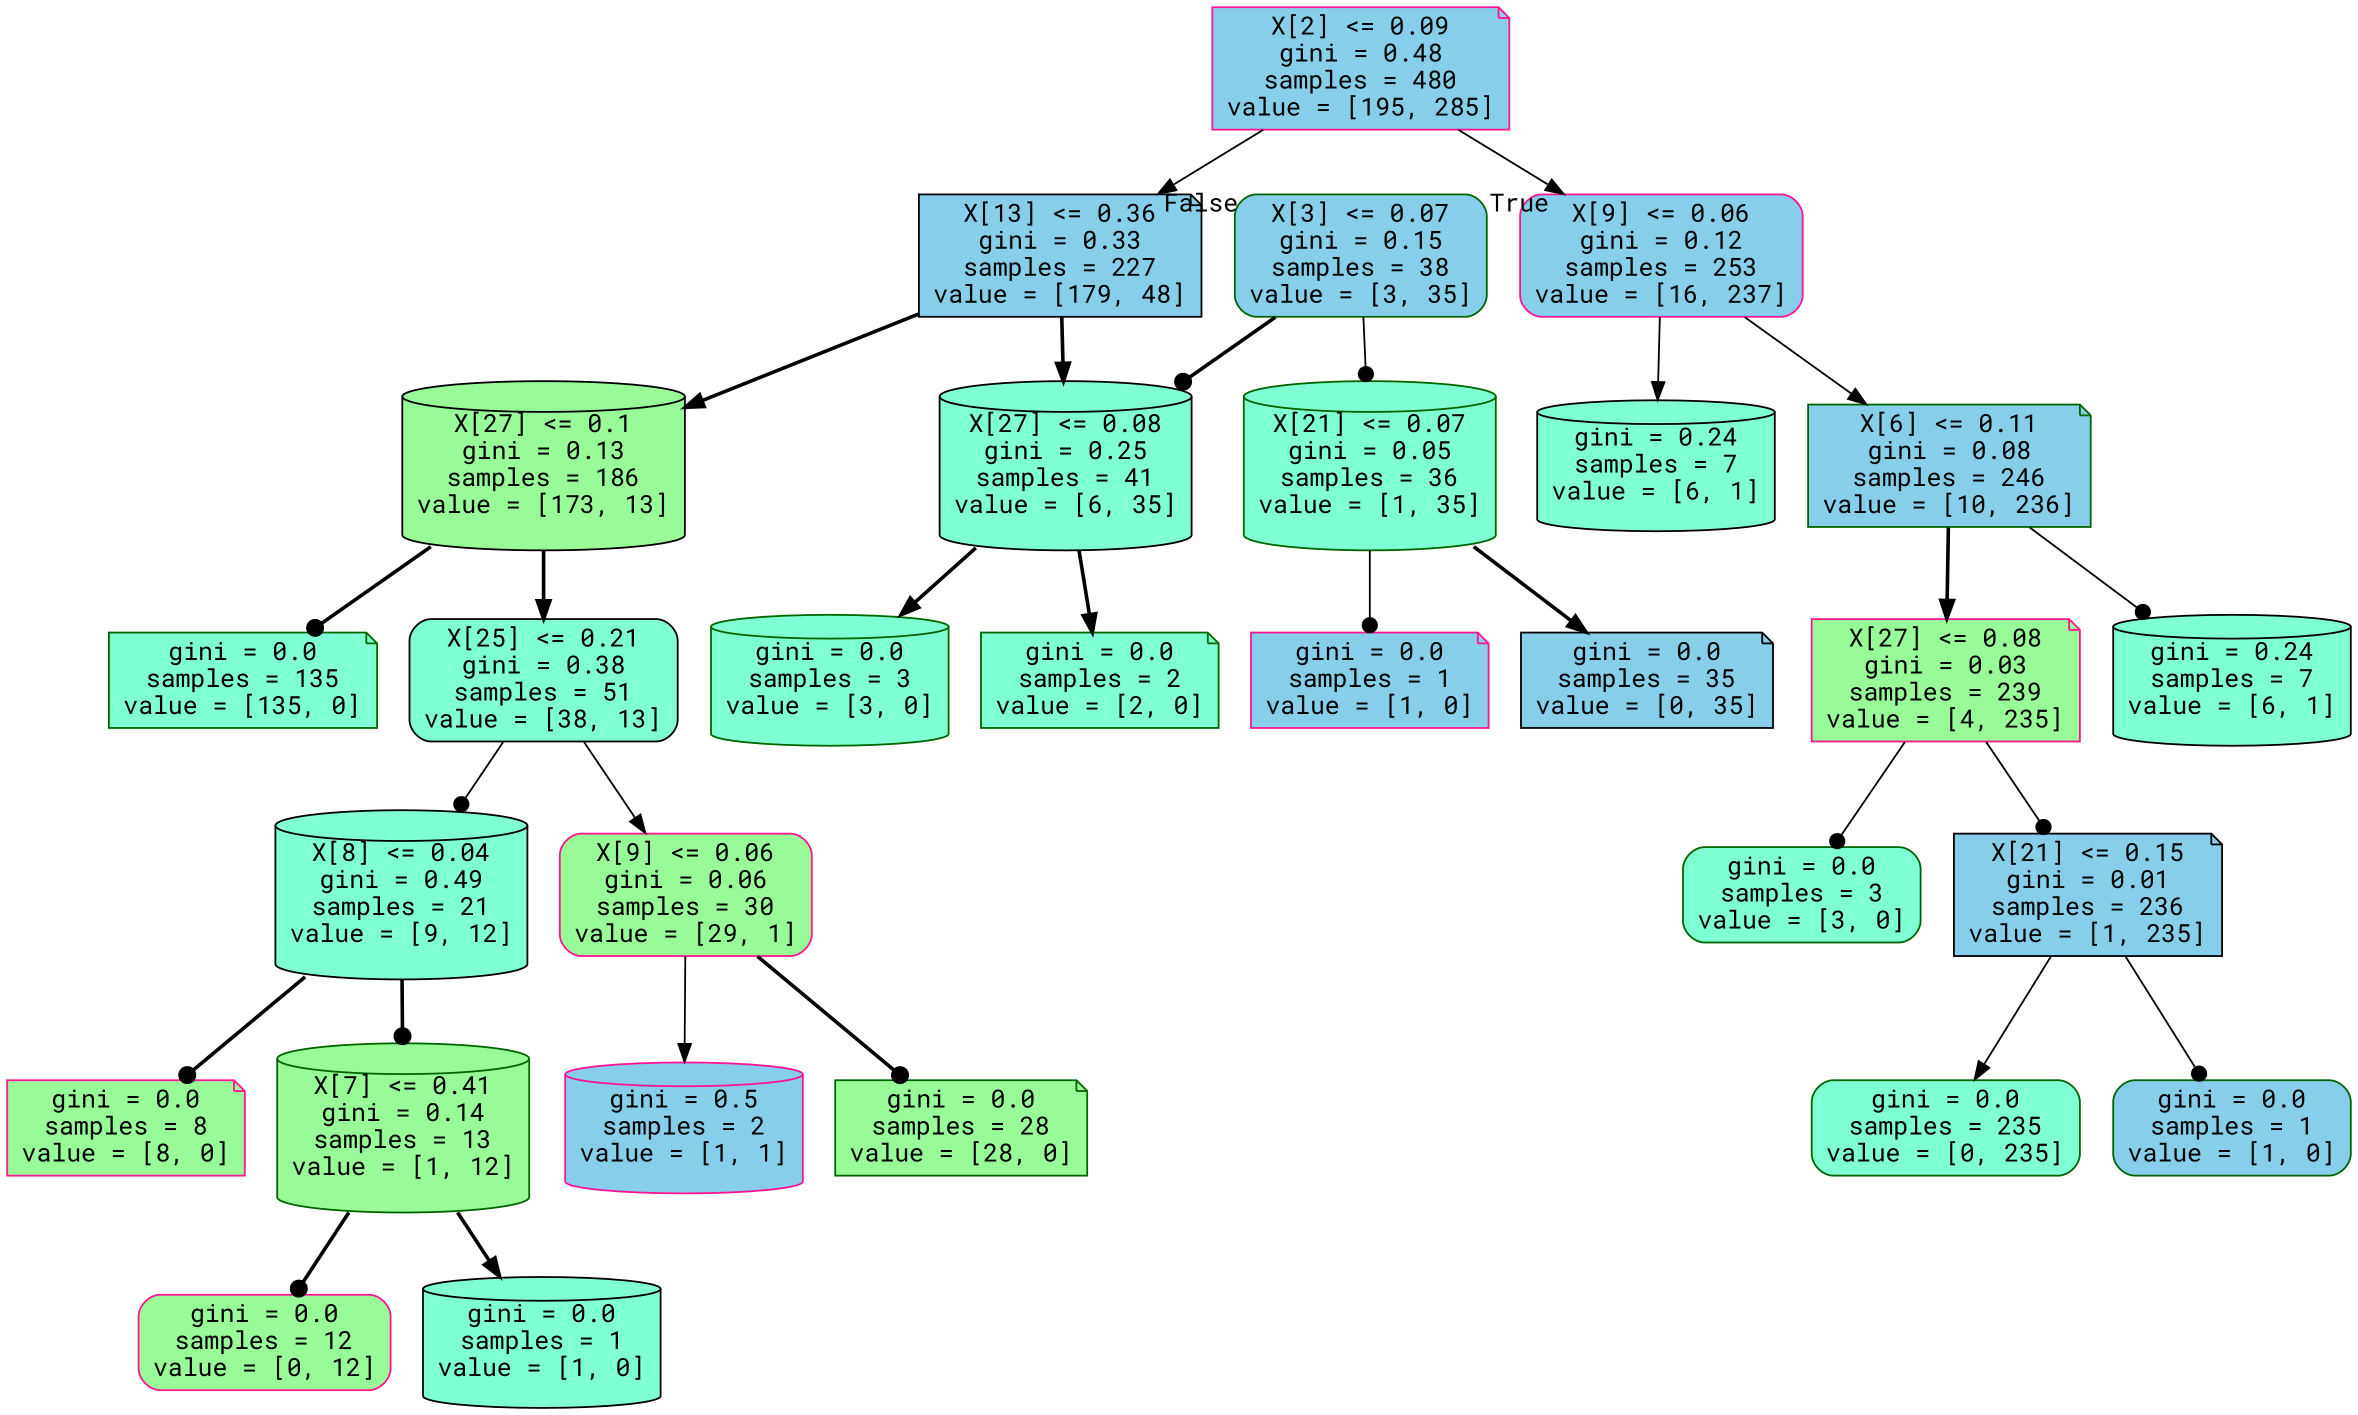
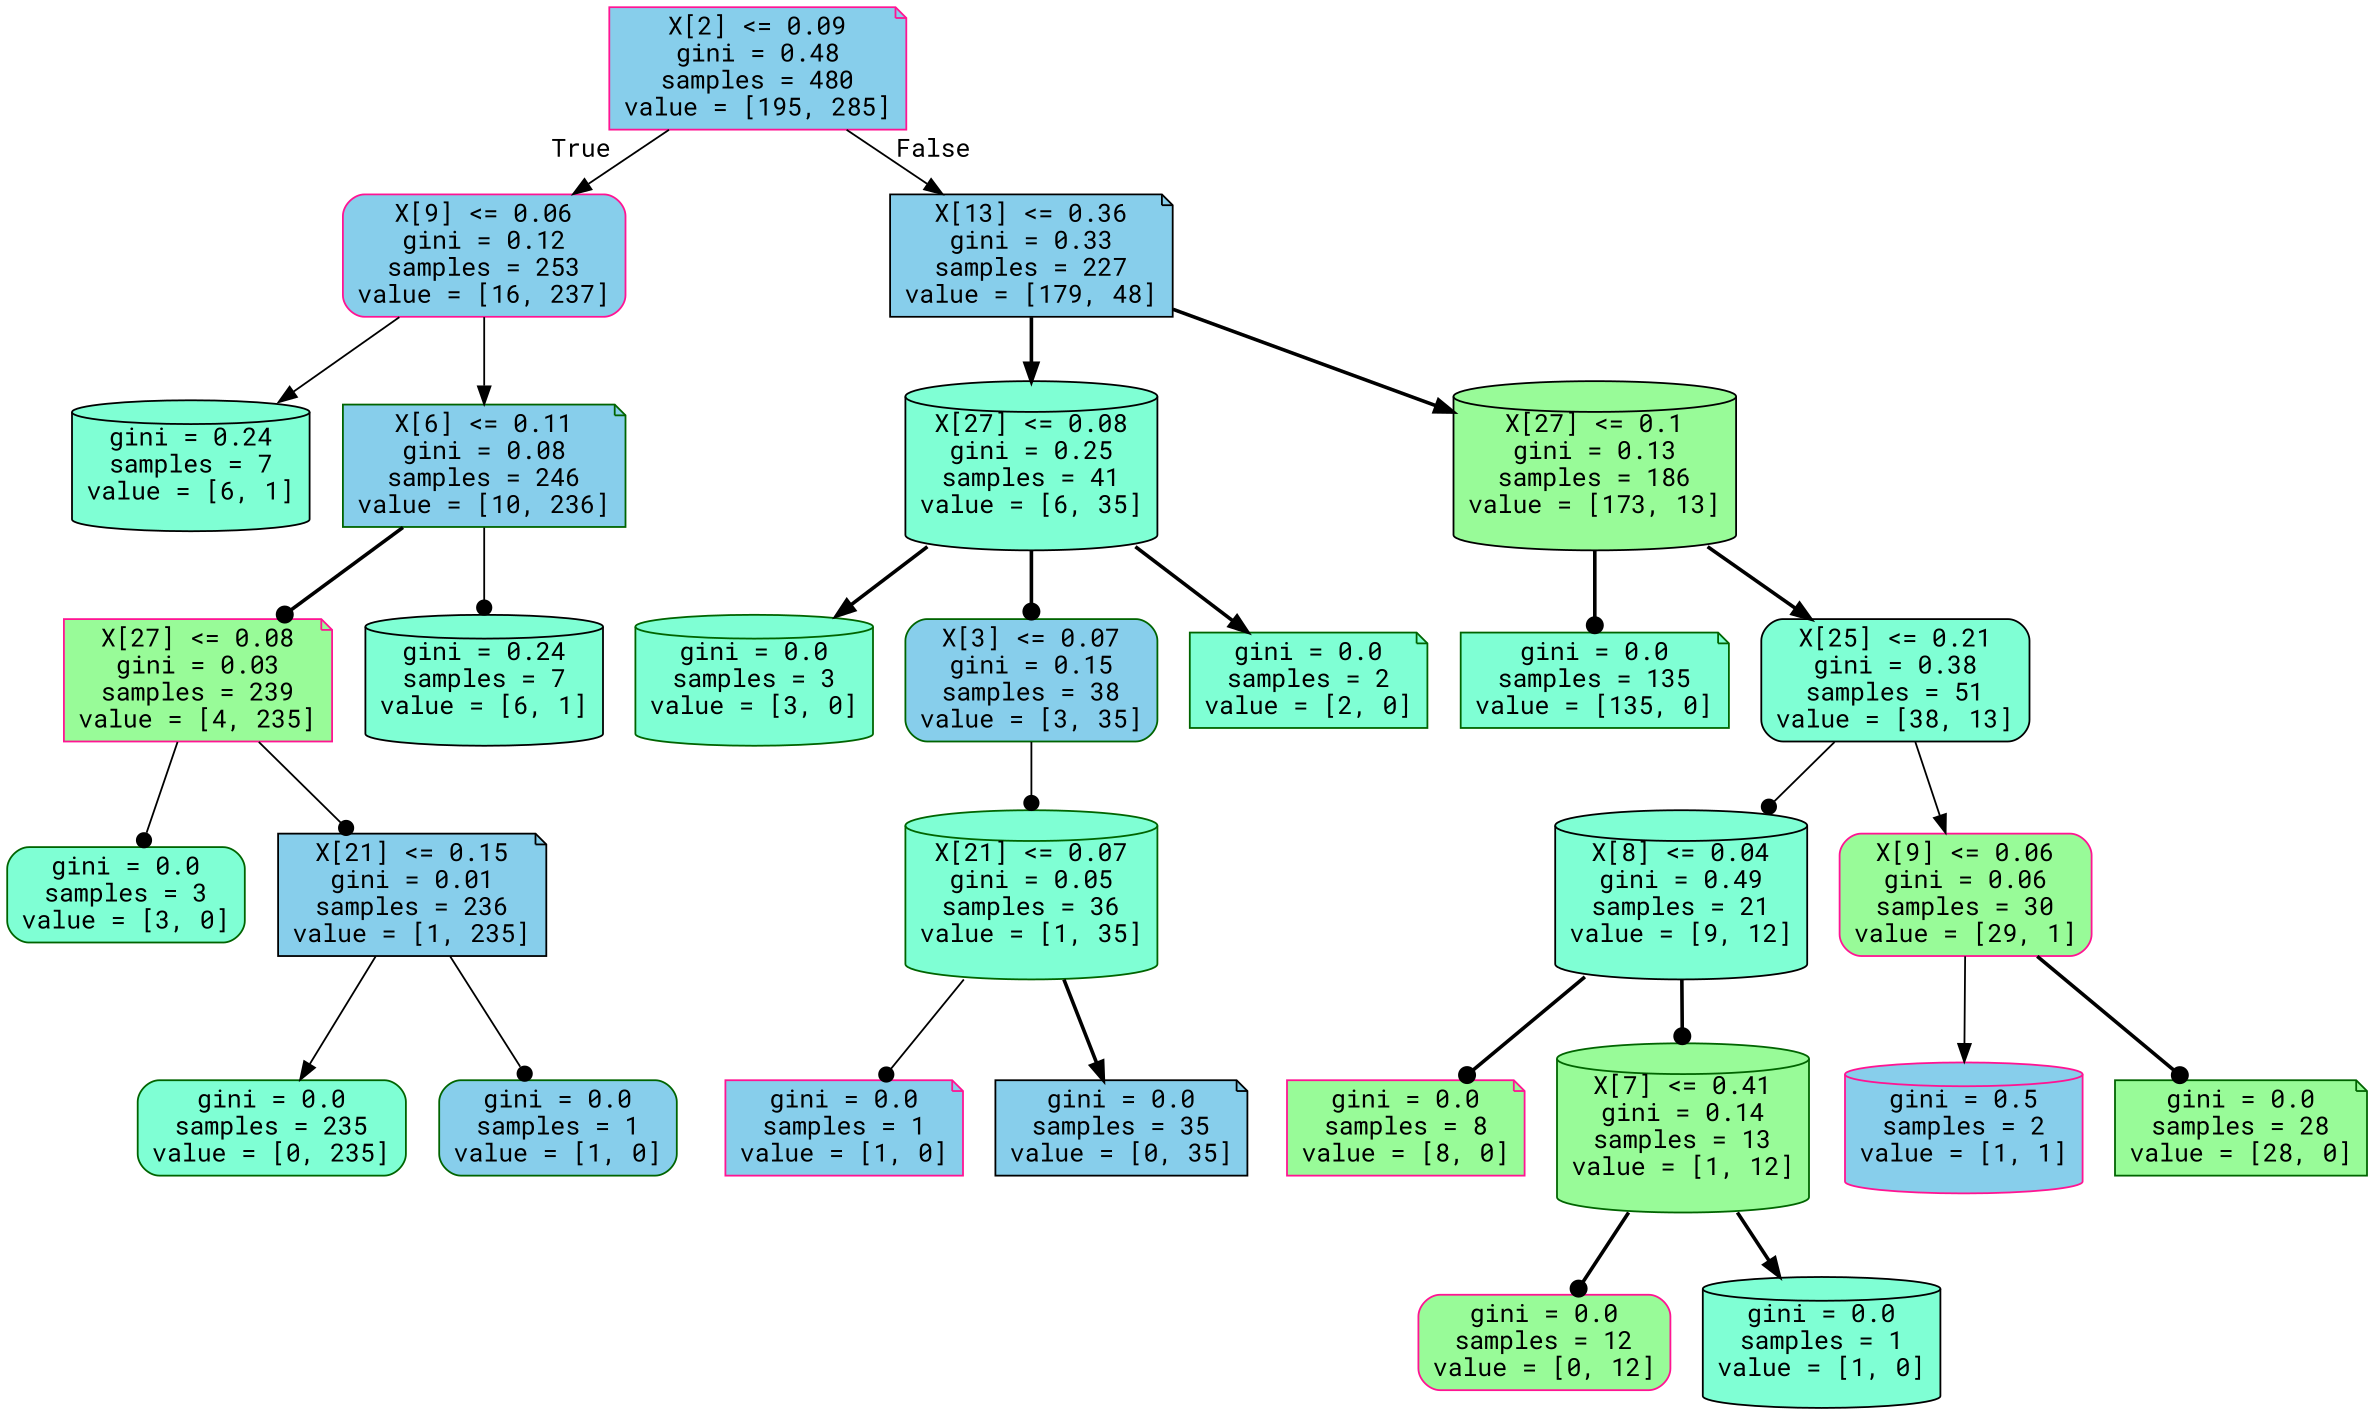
edge "X[3] <= 0.07 gini = 0.15 samples = 38 value = [3, 35]" -> "X[27] <= 0.08 gini = 0.25 samples = 41 value = [6, 35]": reversed
edge "X[6] <= 0.11 gini = 0.08 samples = 246 value = [10, 236]" -> "X[27] <= 0.08 gini = 0.03 samples = 239 value = [4, 235]": arrowhead normal -> dot
